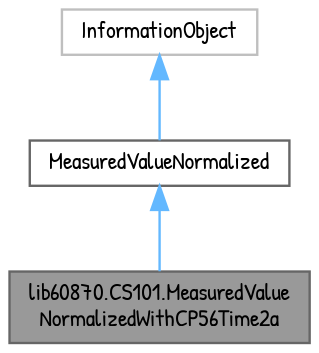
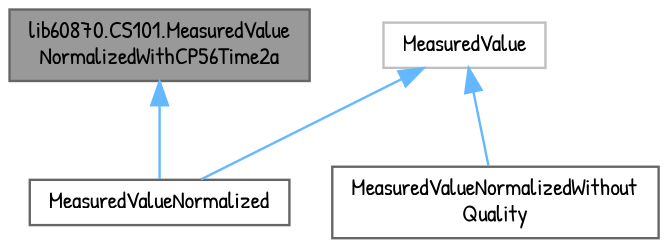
node "InformationObject": label "InformationObject" -> "MeasuredValue"
node "MeasuredValueNormalizedWithout Quality": added
edge "lib60870.CS101.MeasuredValue NormalizedWithCP56Time2a" -> "MeasuredValueNormalized": reversed
